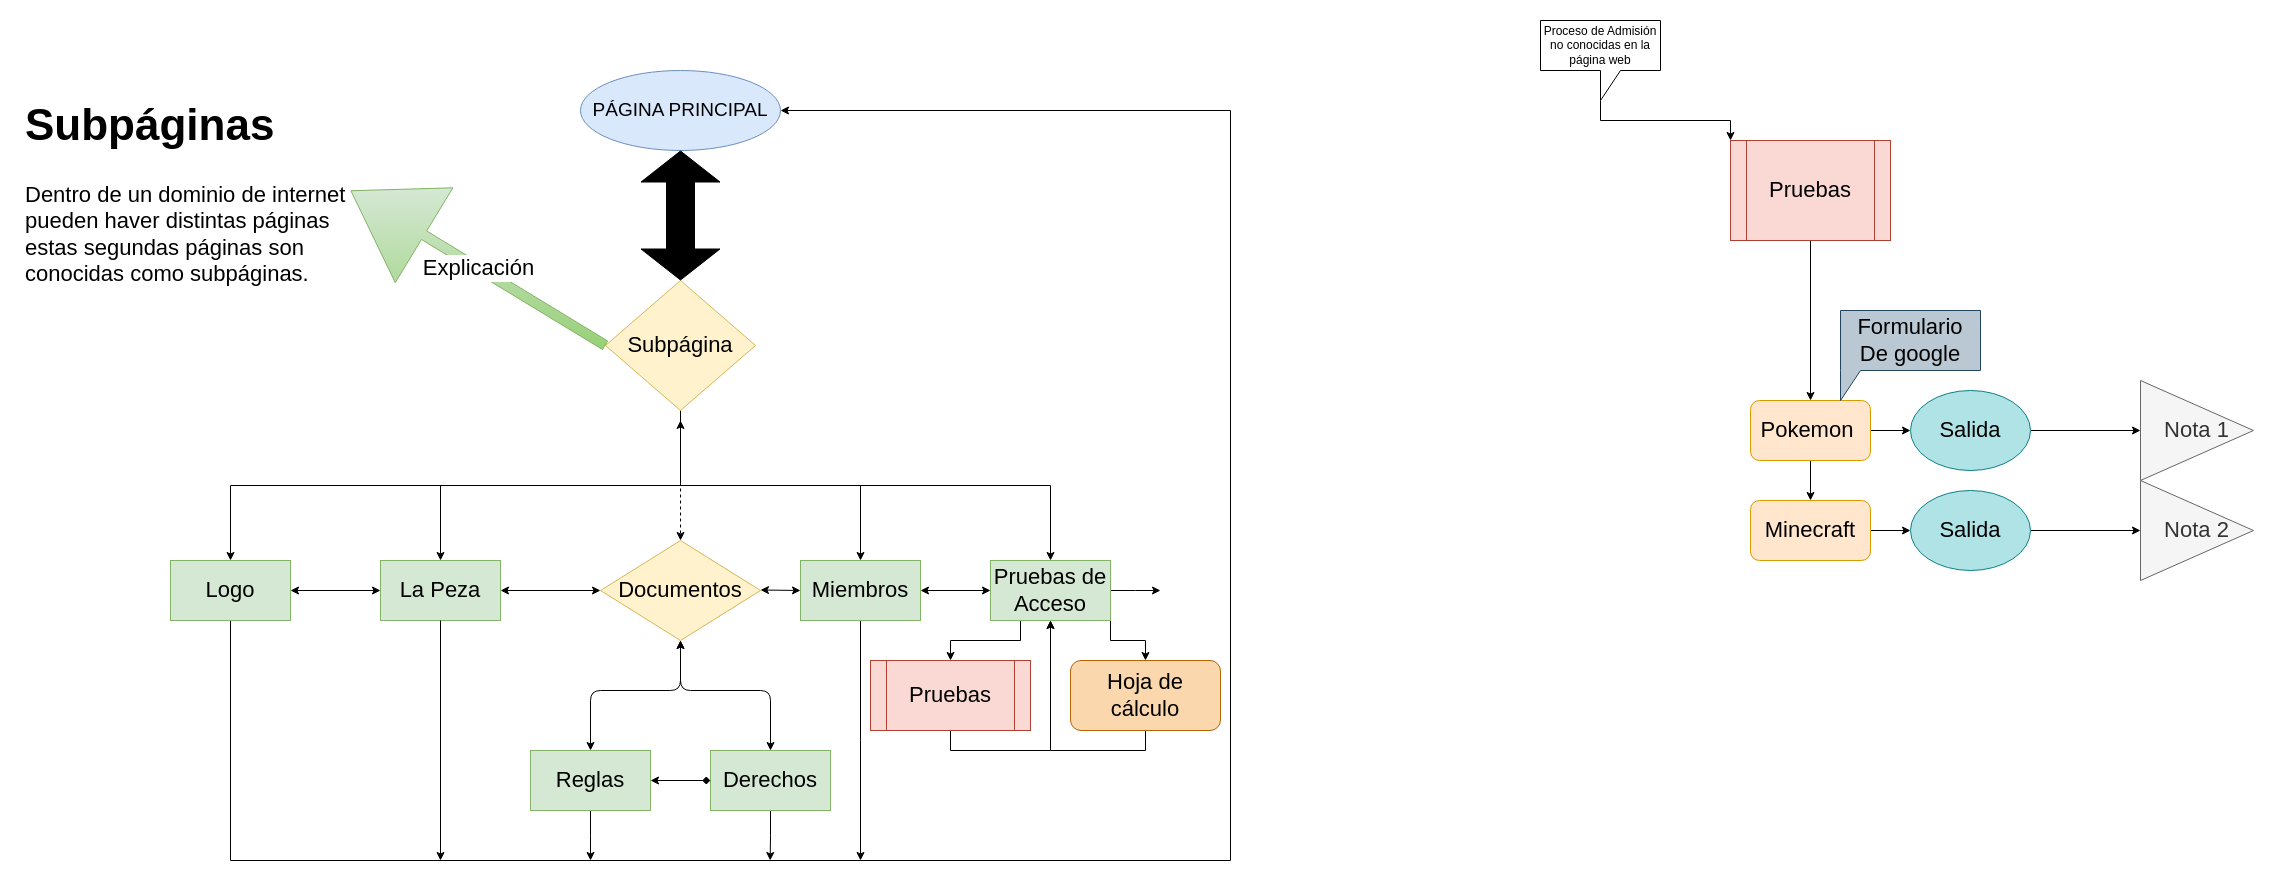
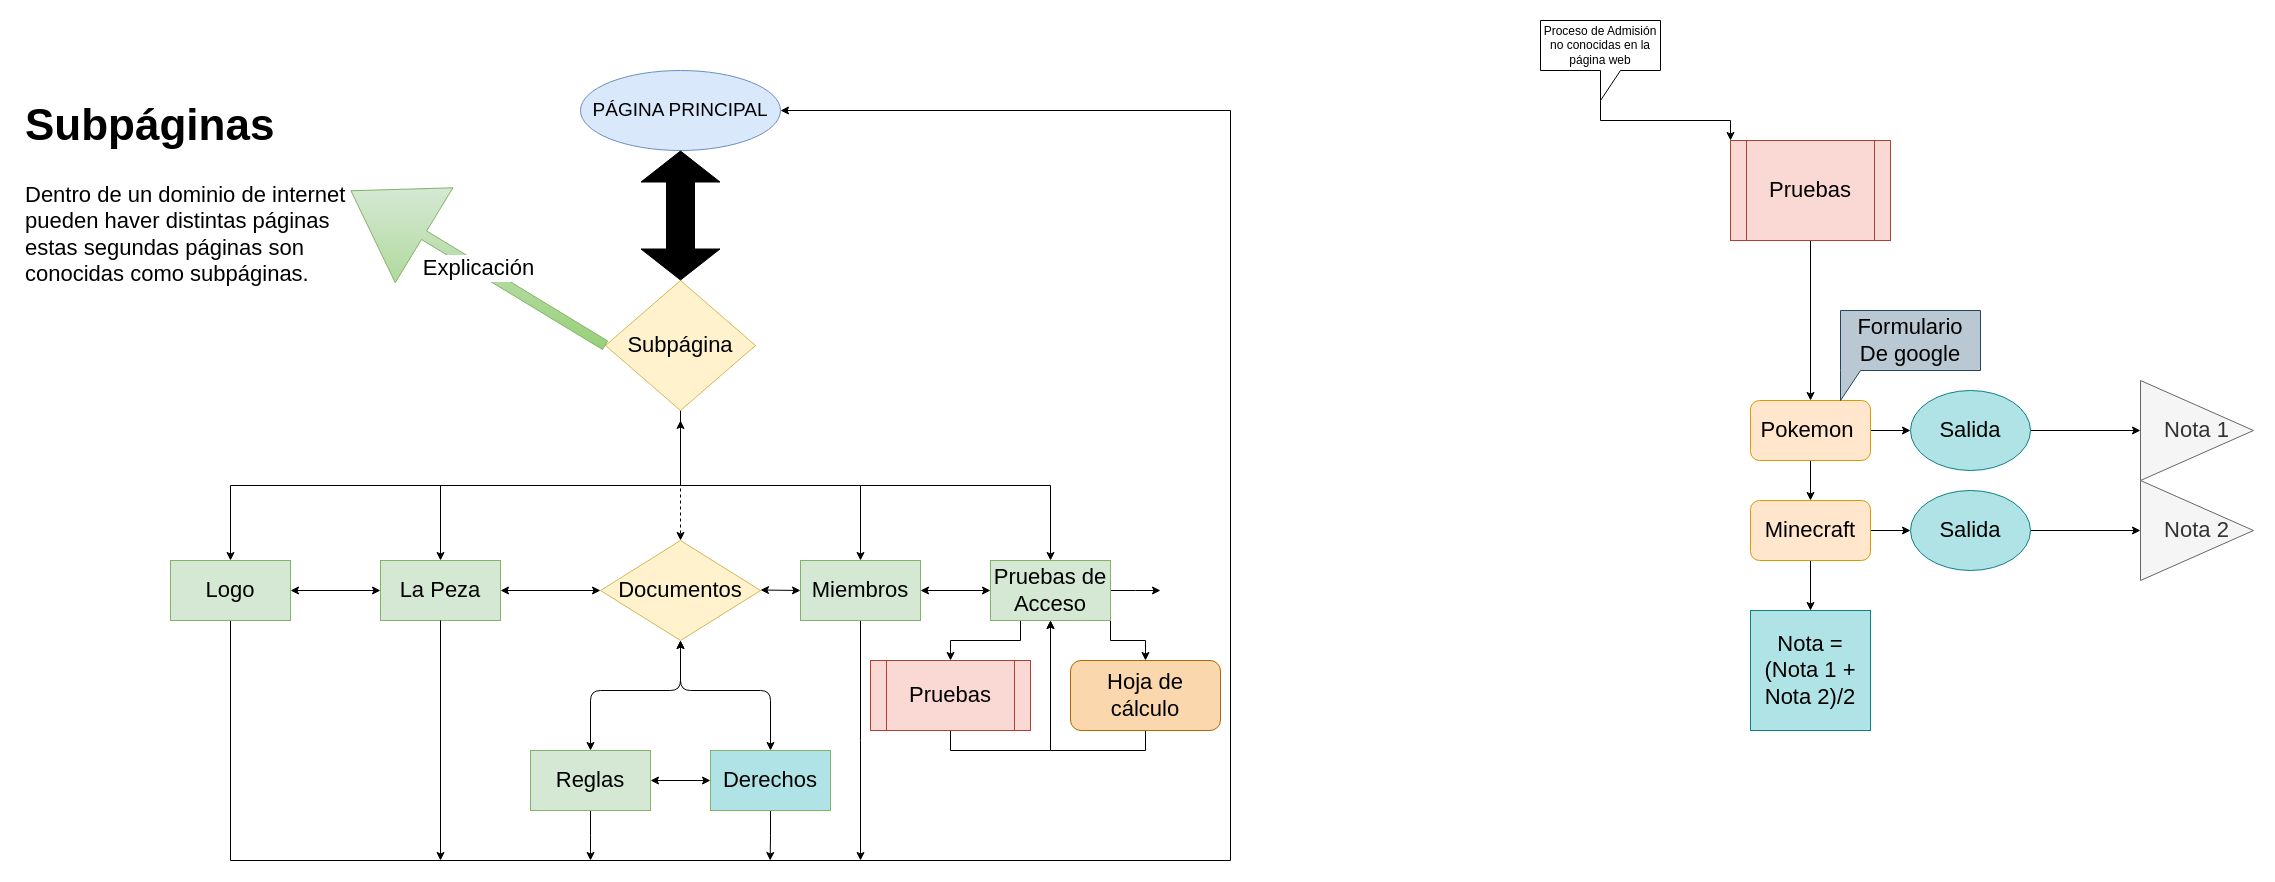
edge "Minecraft" -> "Nota = (Nota 1 + Nota 2)/2": added
node "Nota = (Nota 1 + Nota 2)/2": added
edge "Reglas" -- "Derechos": arrowhead diamond -> classic
node "Derechos": fillcolor #d5e8d4 -> #b0e3e6
